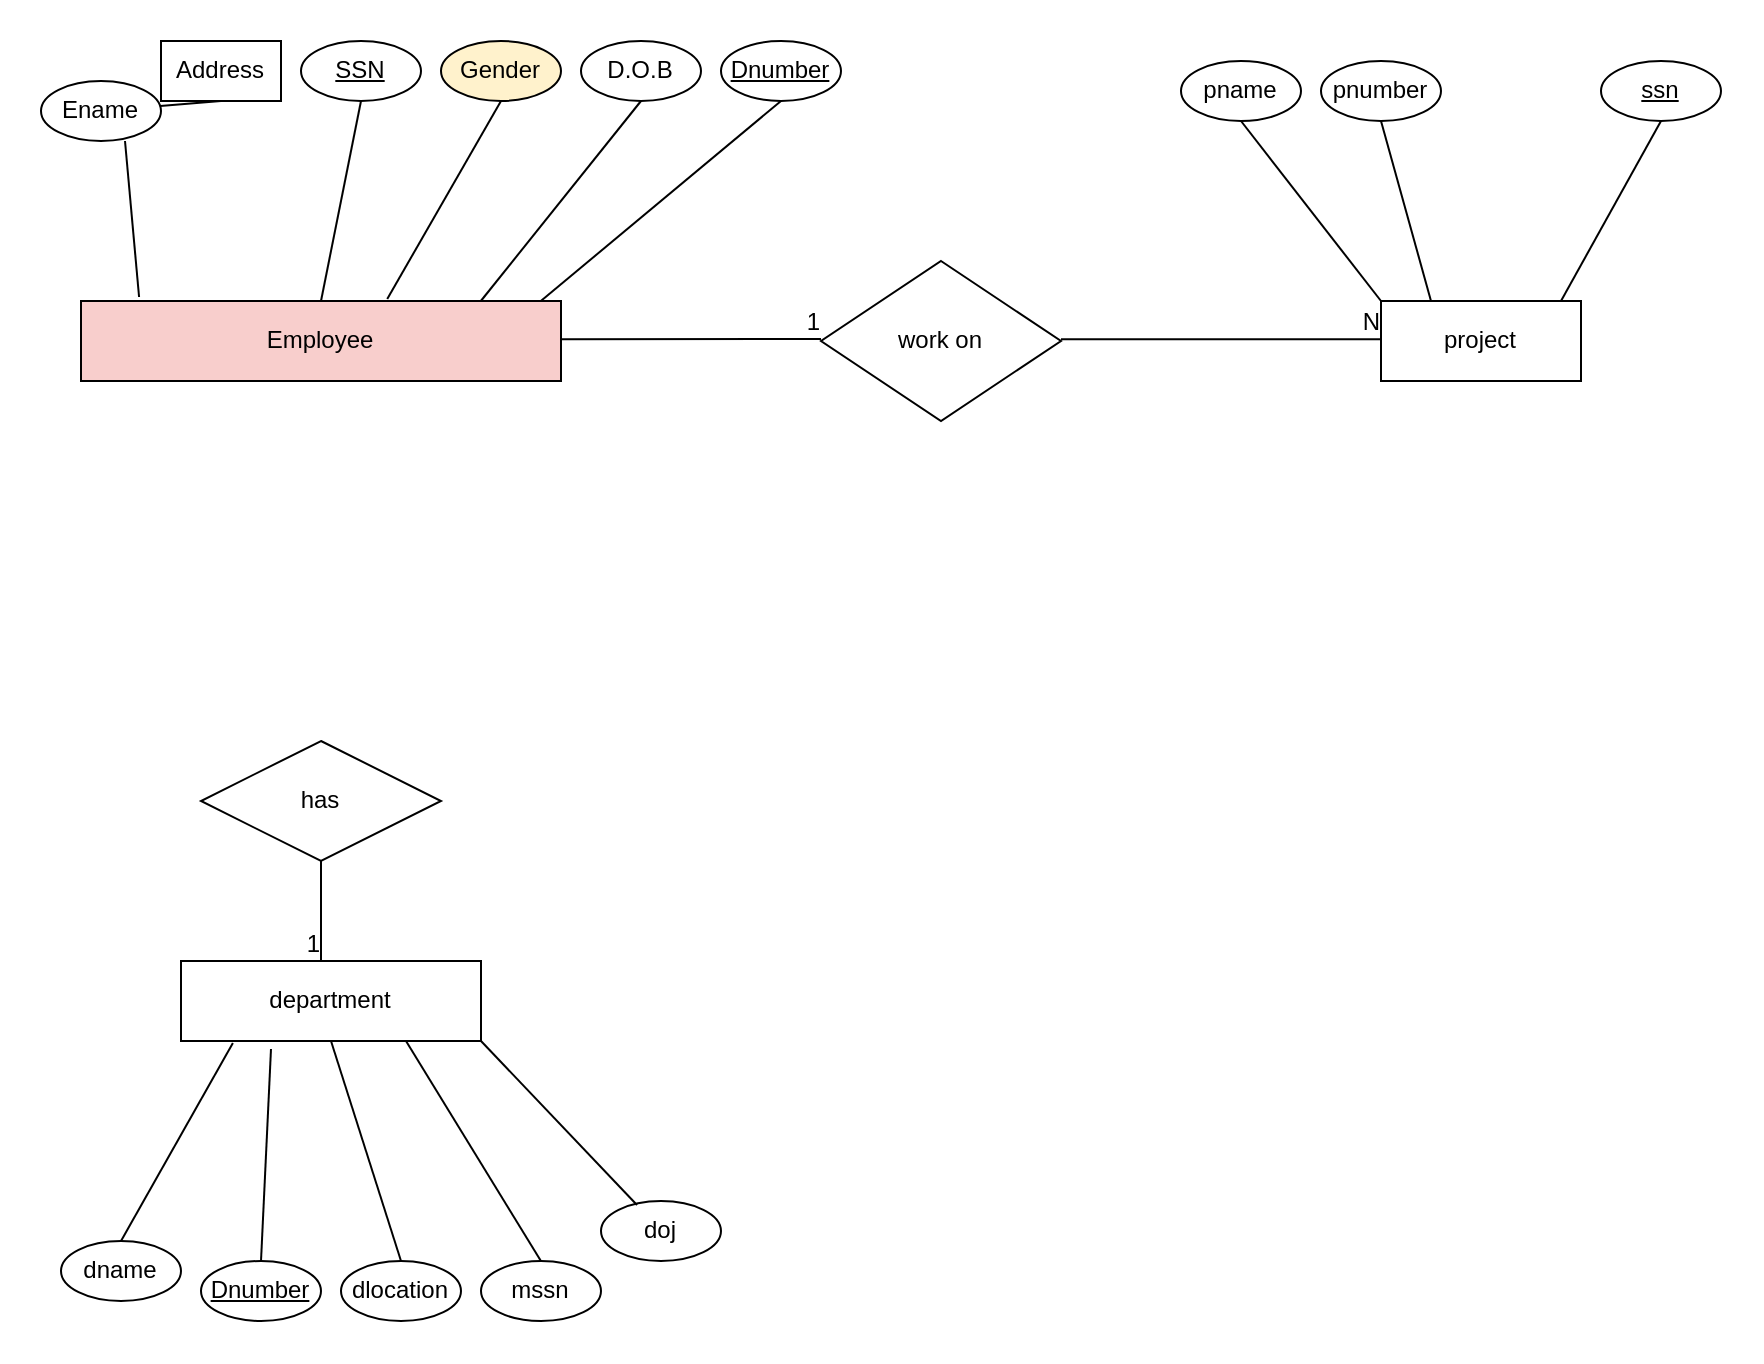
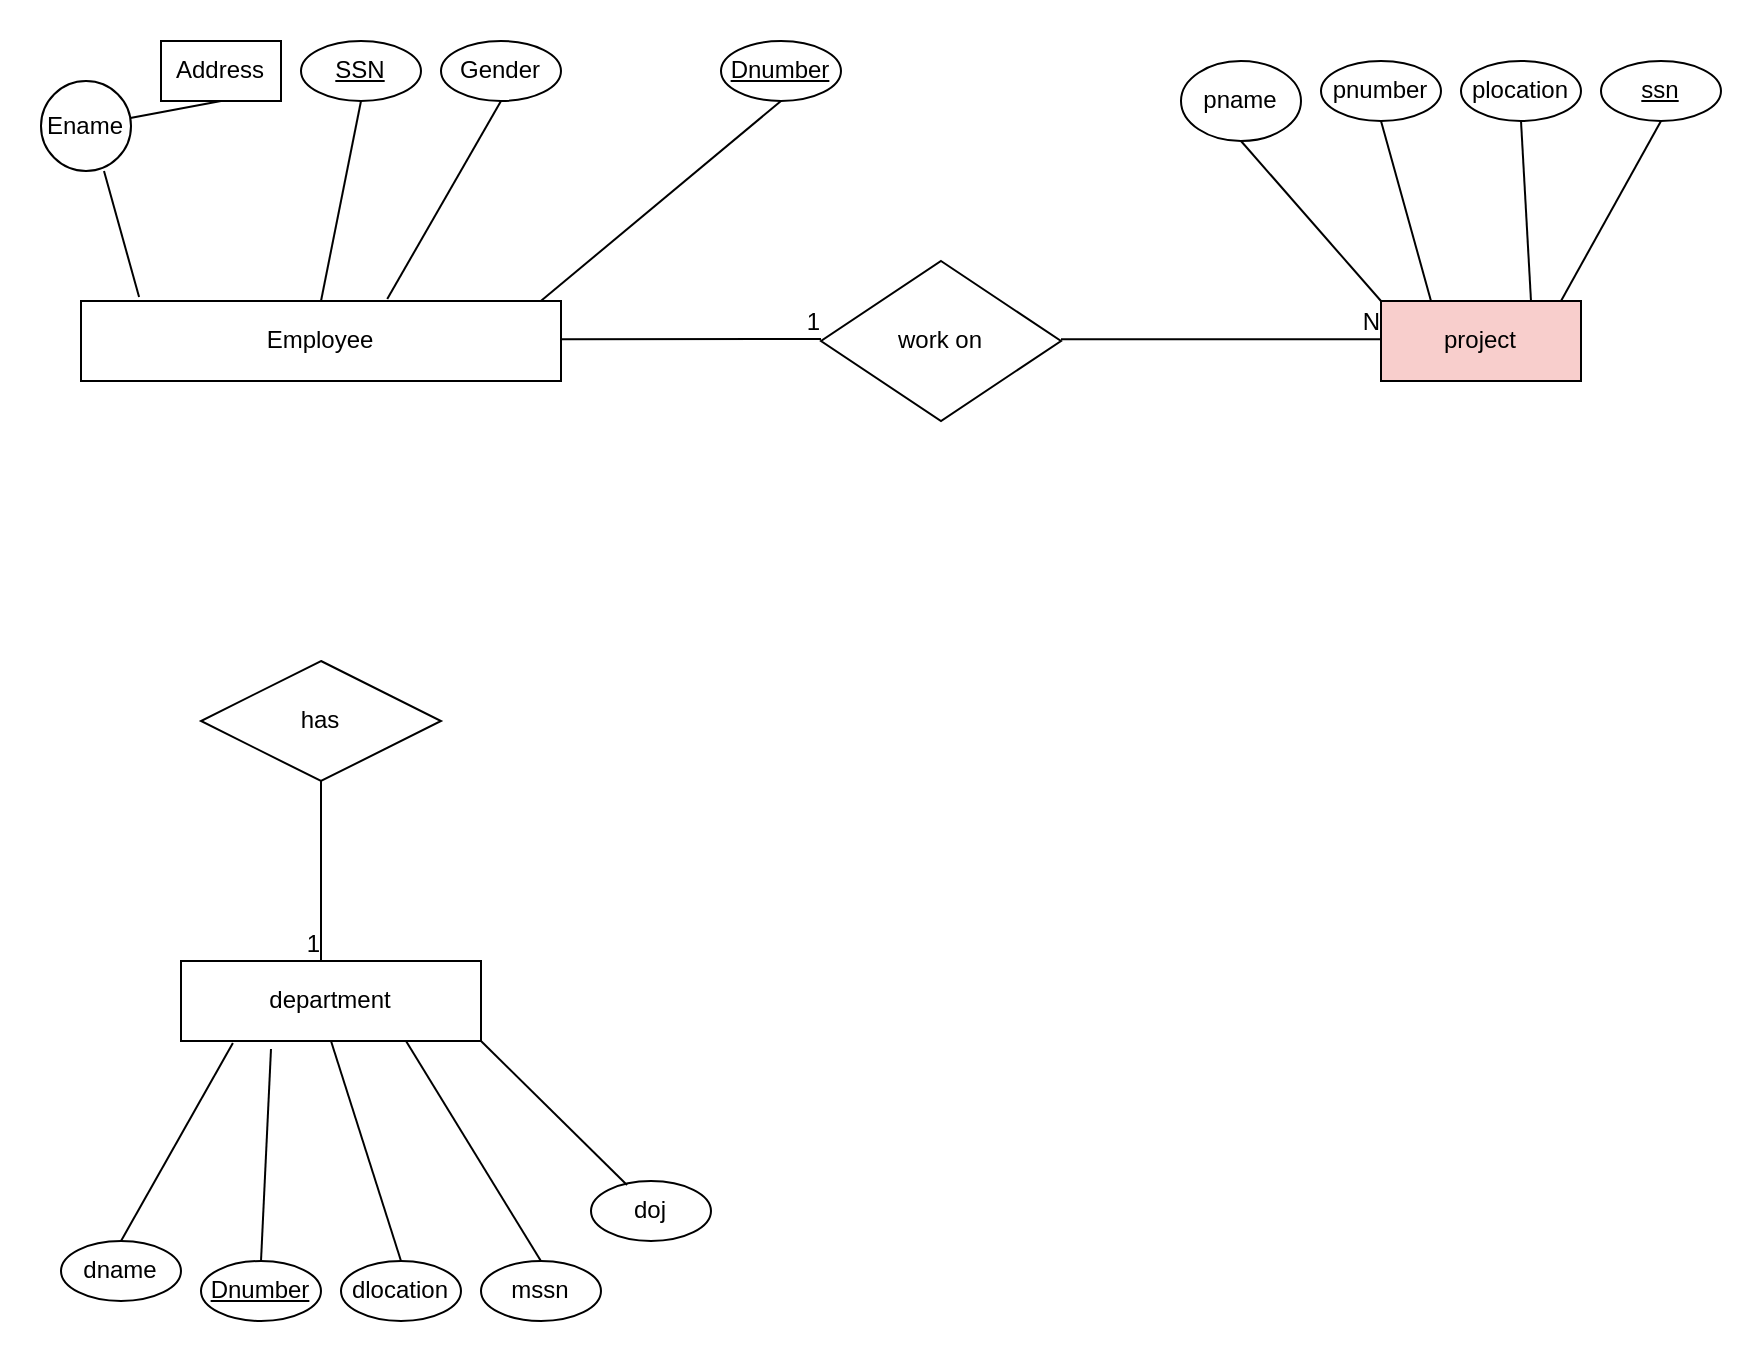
node "Gender": fillcolor #fff2cc -> #ffffff
node "D.O.B": removed
node "pname": size 120x60 -> 120x80
node "plocation": added
node "Ename": size 120x60 -> 90x90
edge "D.O.B" -- "Employee": removed
edge "plocation" -- "project": added
node "Employee": fillcolor #f8cecc -> #ffffff
node "project": fillcolor #ffffff -> #f8cecc
node "has": moved (321, 801) -> (321, 721)
node "doj": moved (661, 1231) -> (651, 1211)
